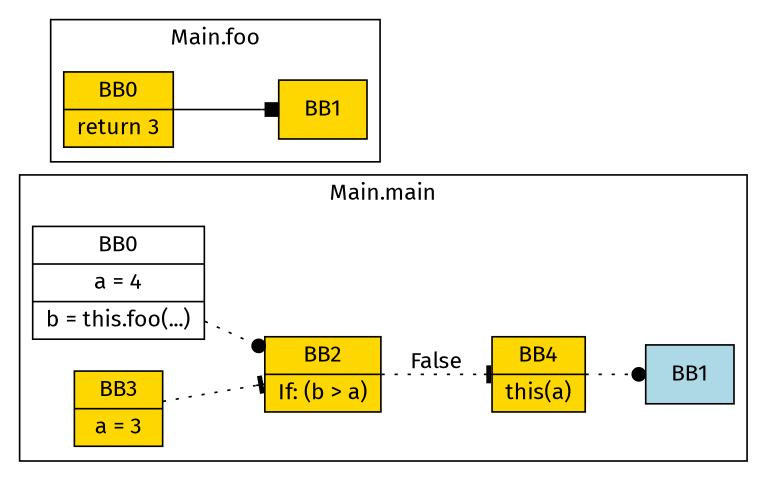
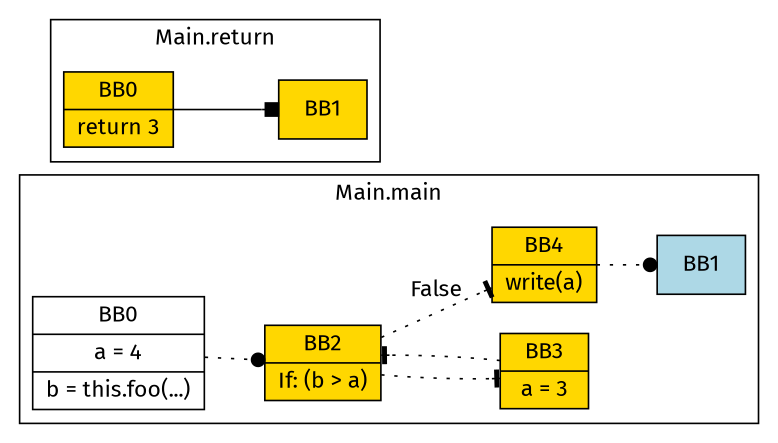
cluster "Main.foo": label "Main.foo" -> "Main.return"
edge "BB2" -> "BB3": added
node "BB4": text "this(a)" -> "write(a)"
